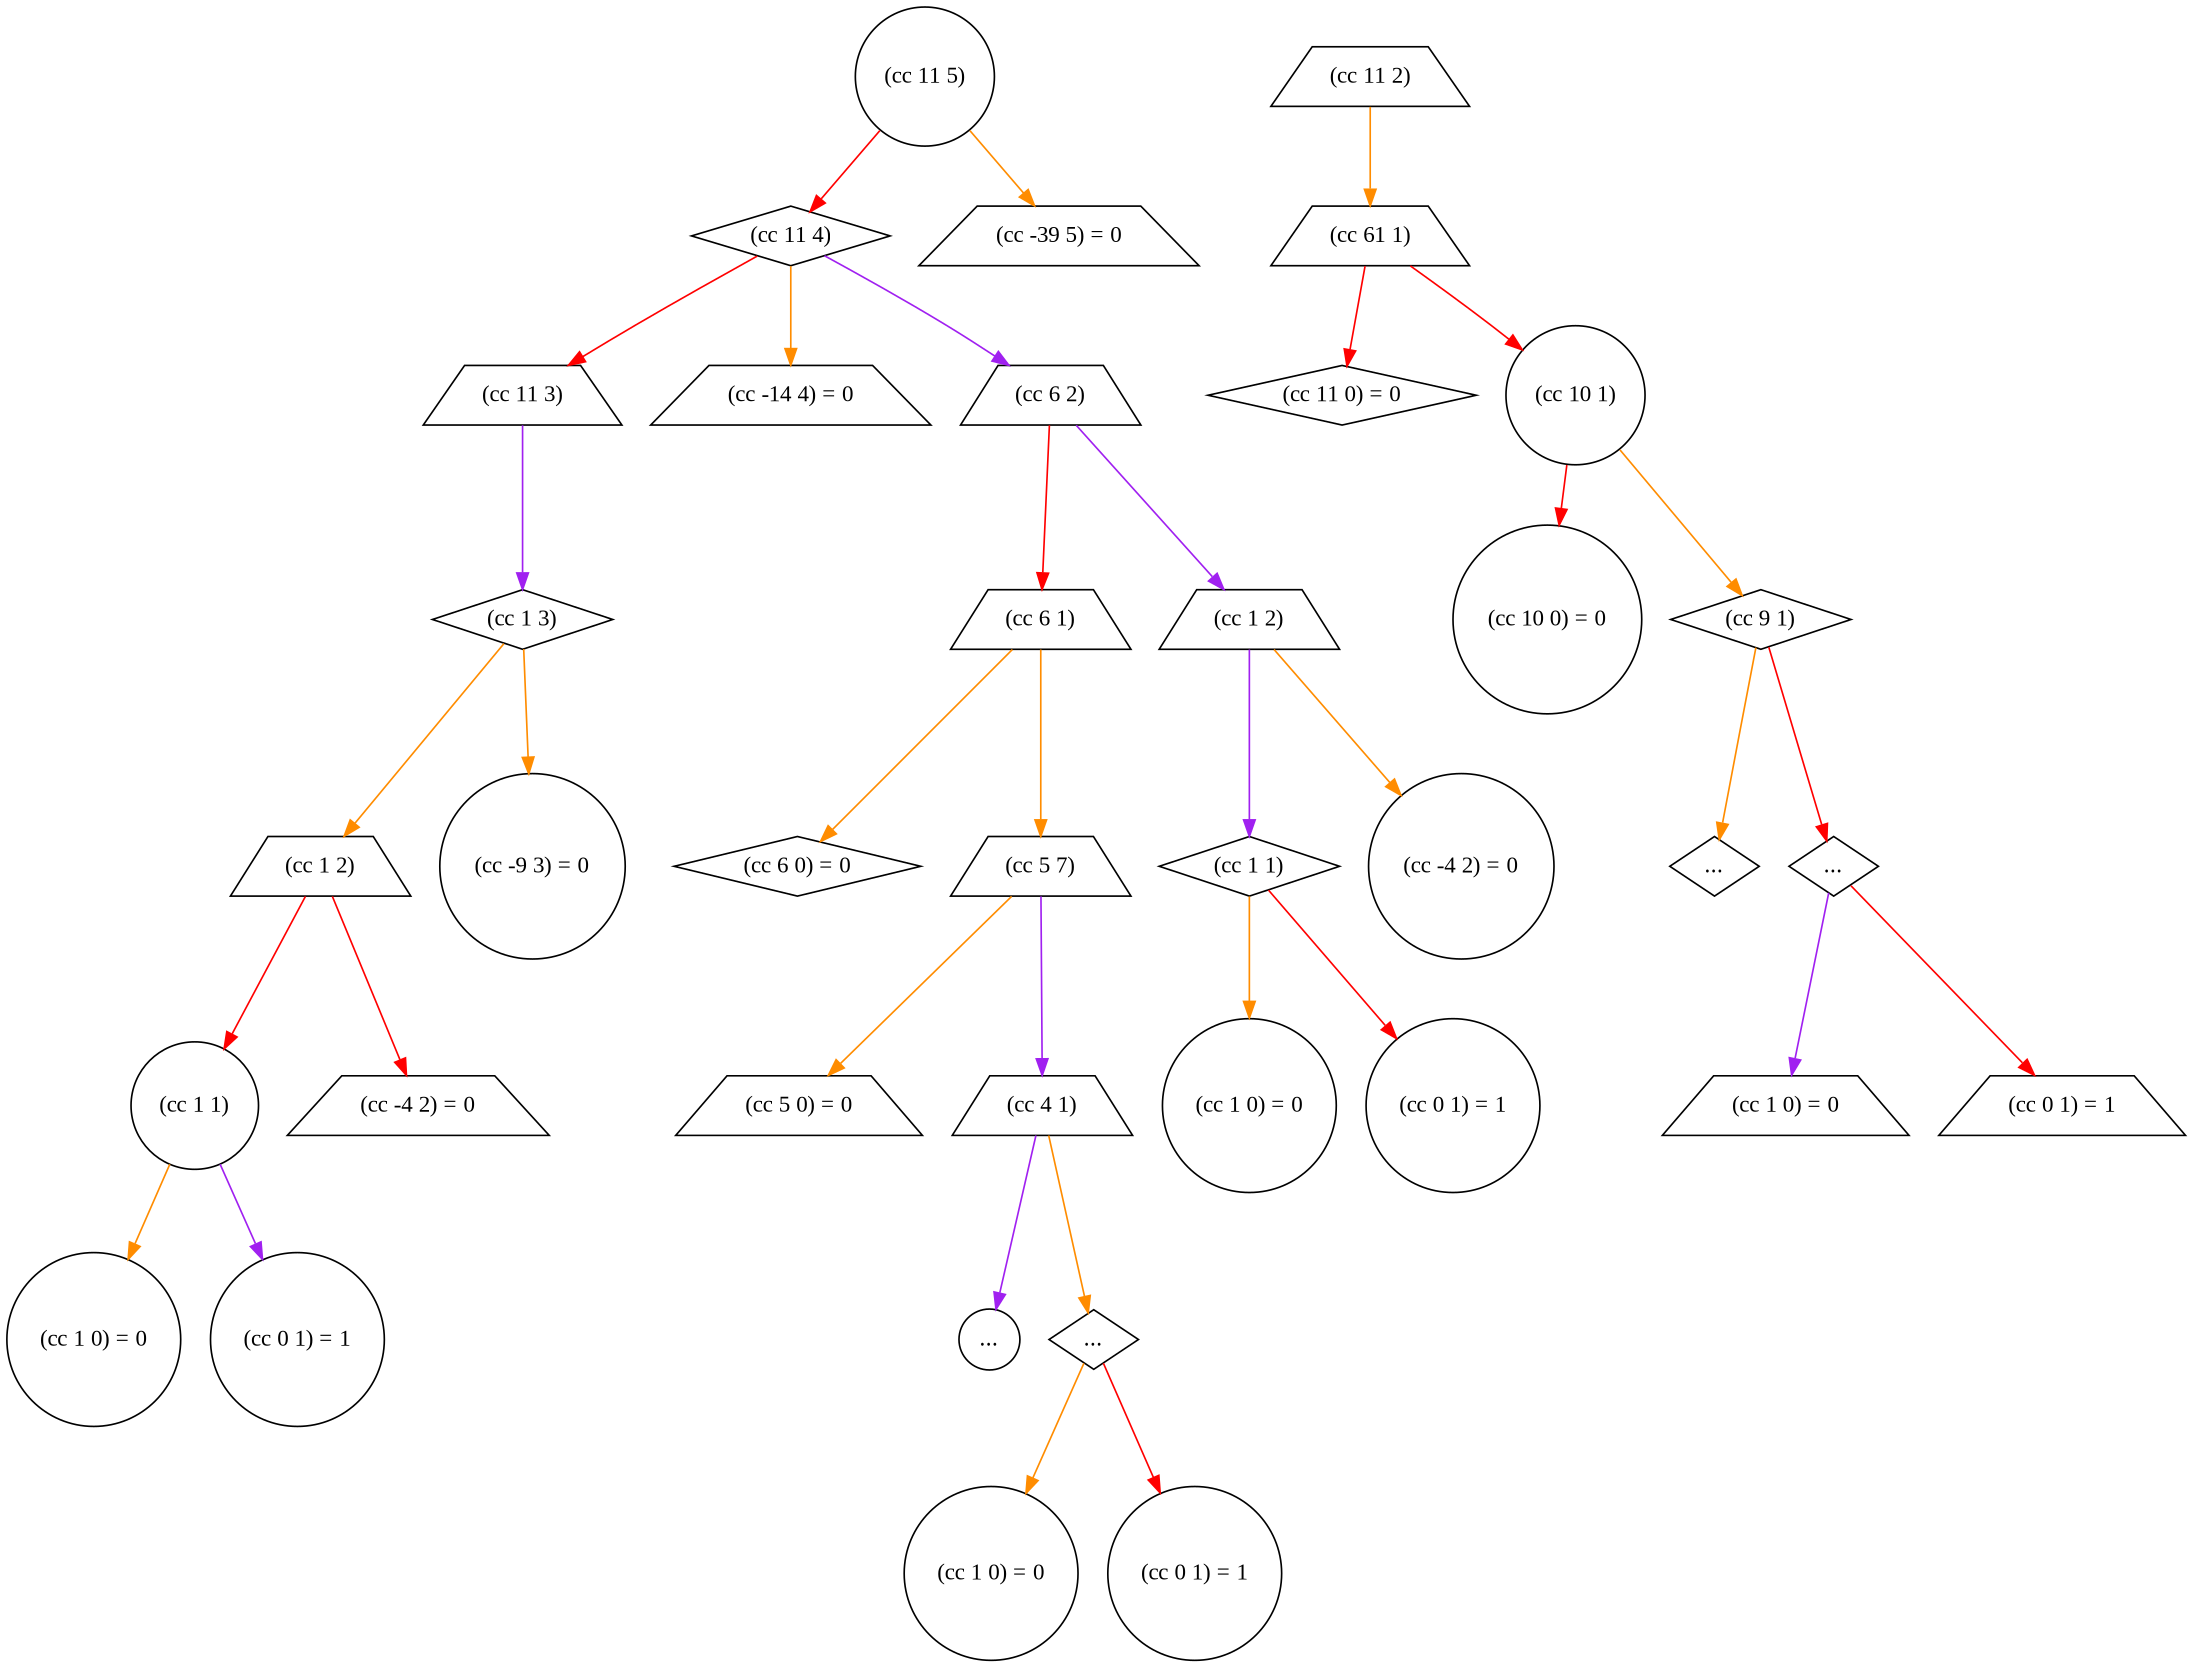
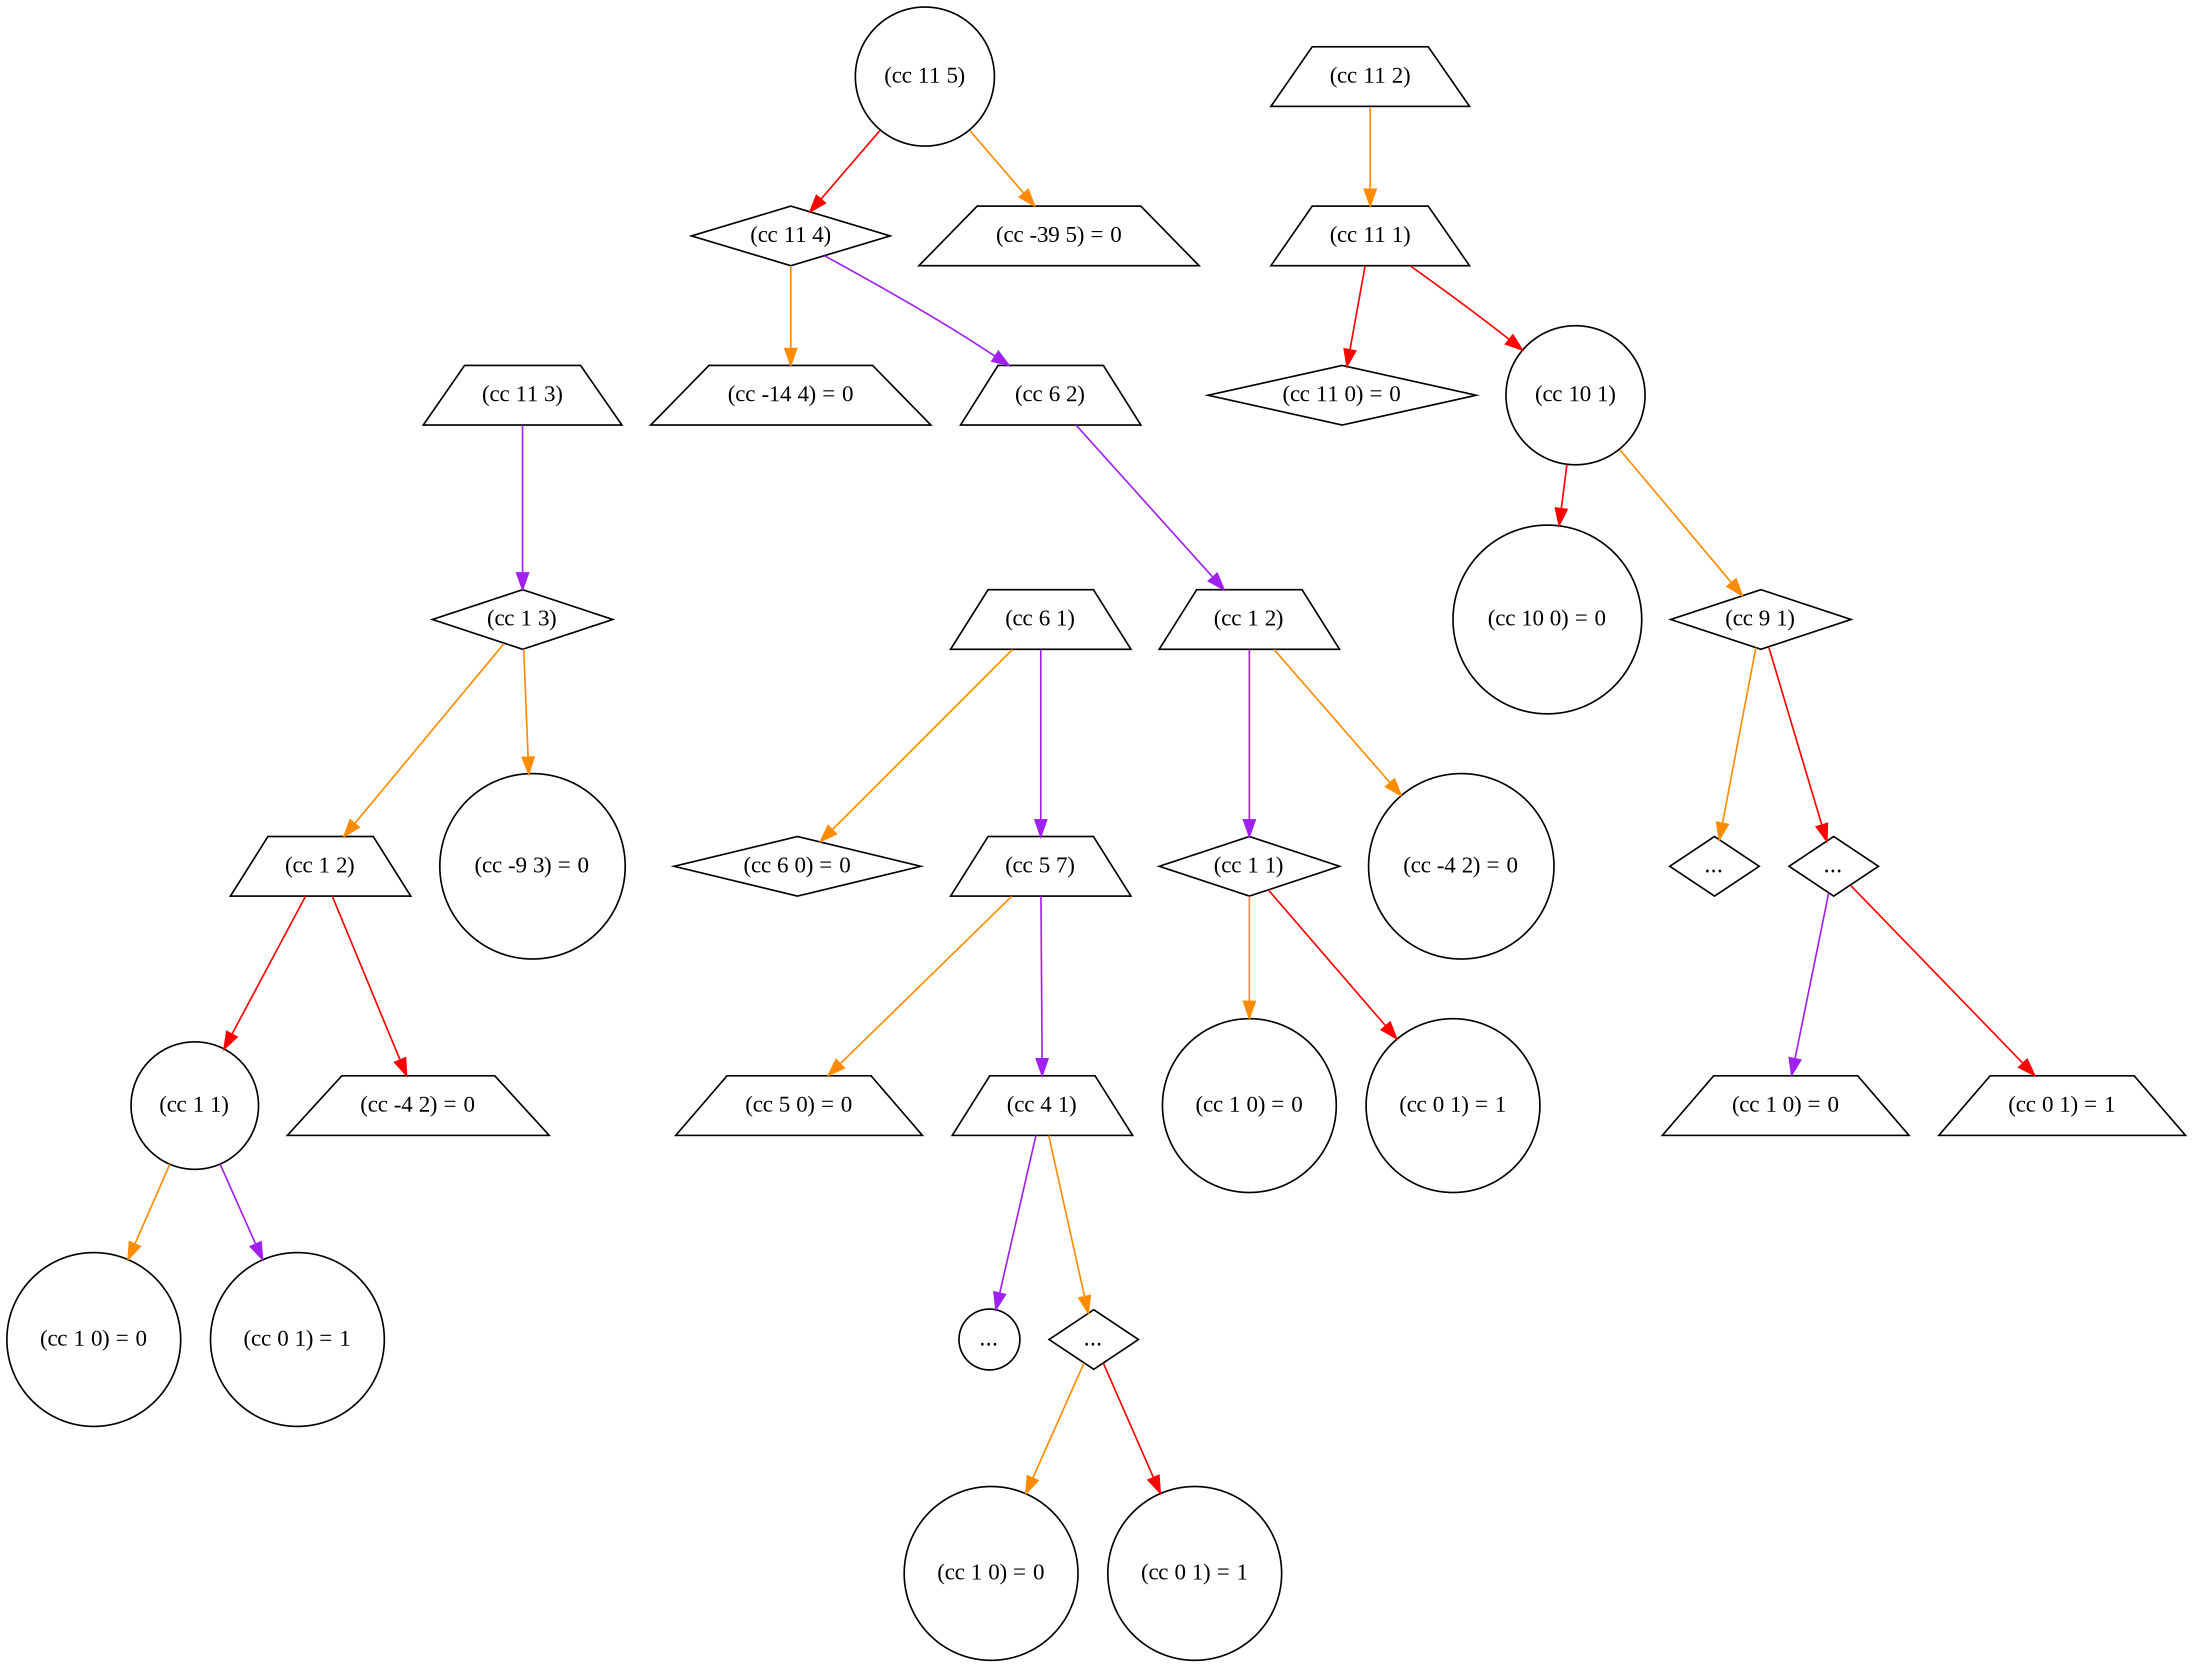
node "(cc 61 1)": label "(cc 61 1)" -> "(cc 11 1)"
edge "(cc 11 4)" -> "(cc 11 3)": removed
edge "(cc 6 2)" -> "(cc 6 1)": removed
edge "(cc 6 1)" -> "(cc 5 7)": color darkorange -> purple
